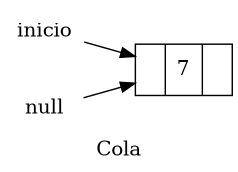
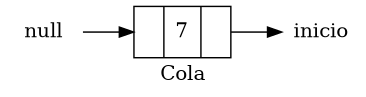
edge "inicio" -> "7": reversed
